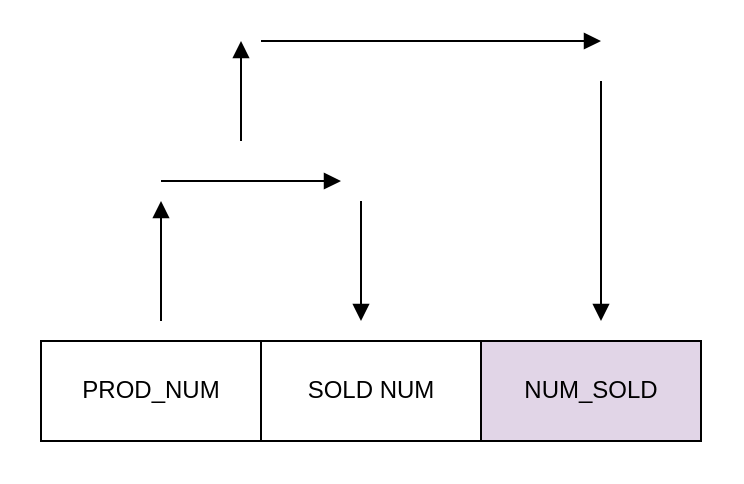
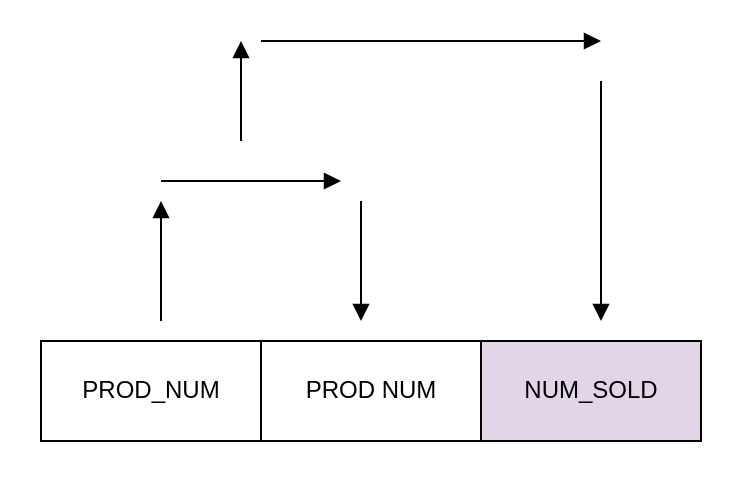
node "SOLD NUM": label "SOLD NUM" -> "PROD NUM"
